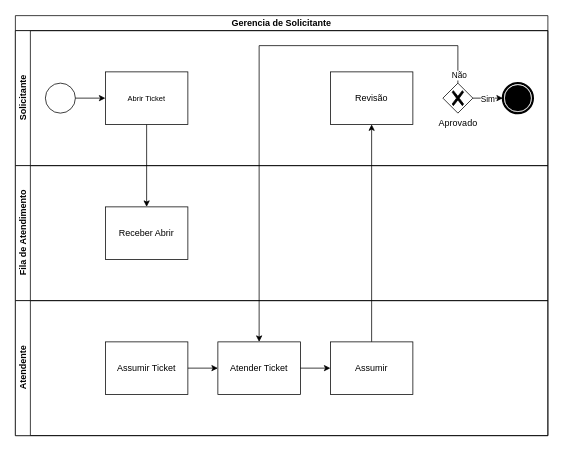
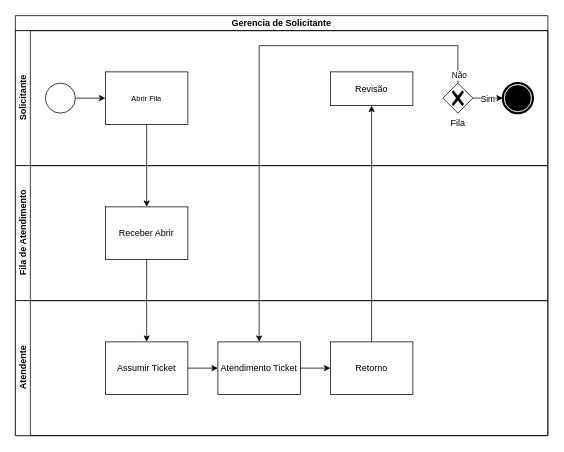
node "Abrir Ticket": label "Abrir Ticket" -> "Abrir Fila"
node "Revisão": size 83x53 -> 83x34
node "Aprovado": label "Aprovado" -> "Fila"
edge "Receber Abrir" -> "Assumir Ticket": added
node "Atender Ticket": label "Atender Ticket" -> "Atendimento Ticket"
node "Assumir": label "Assumir" -> "Retorno"
